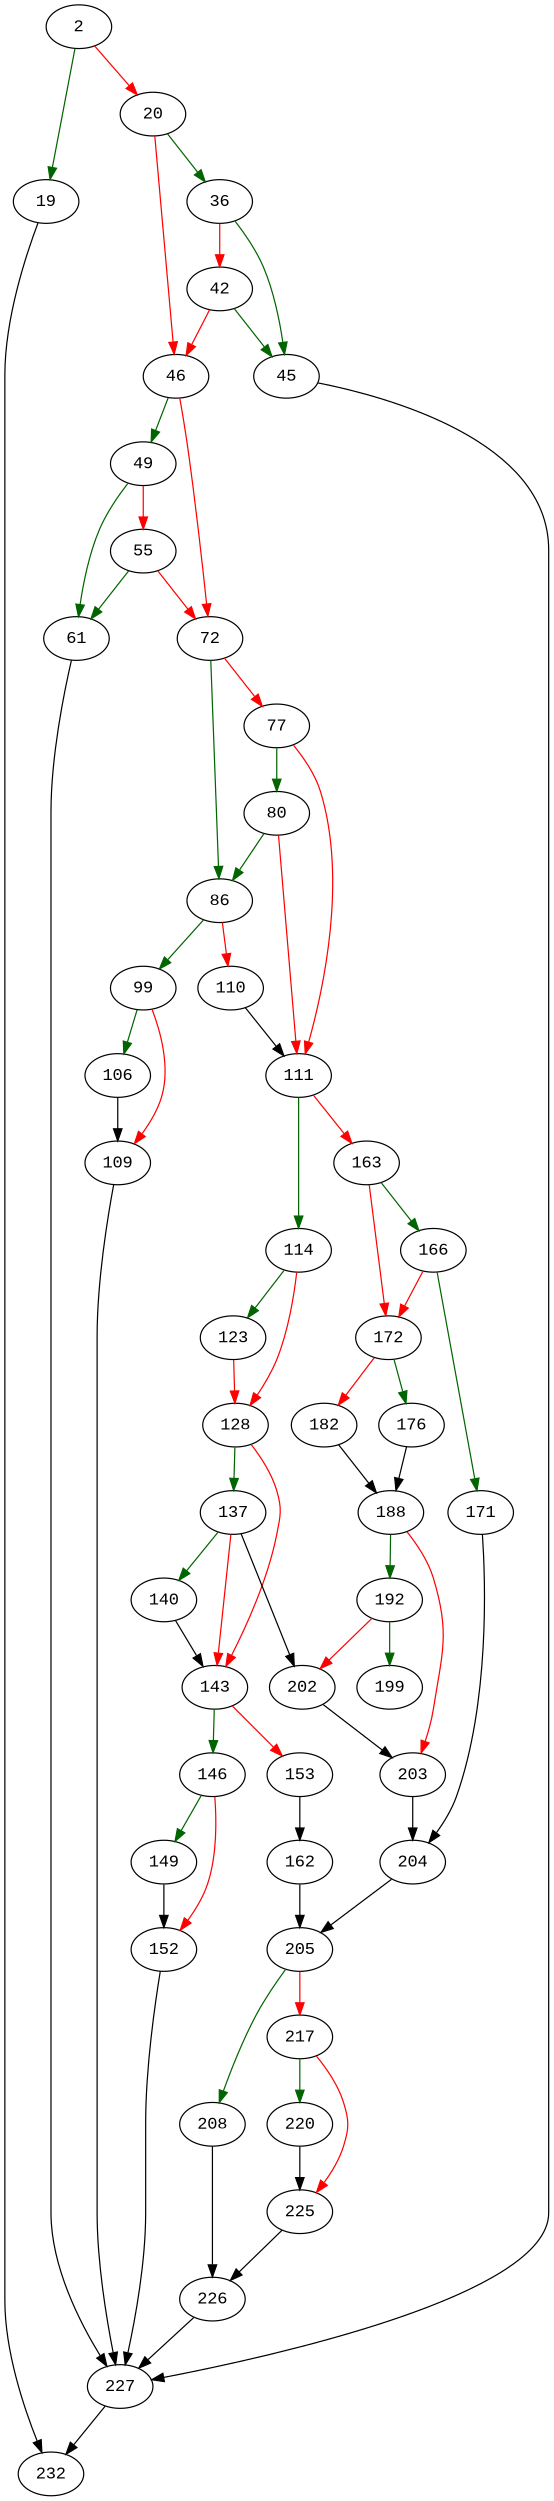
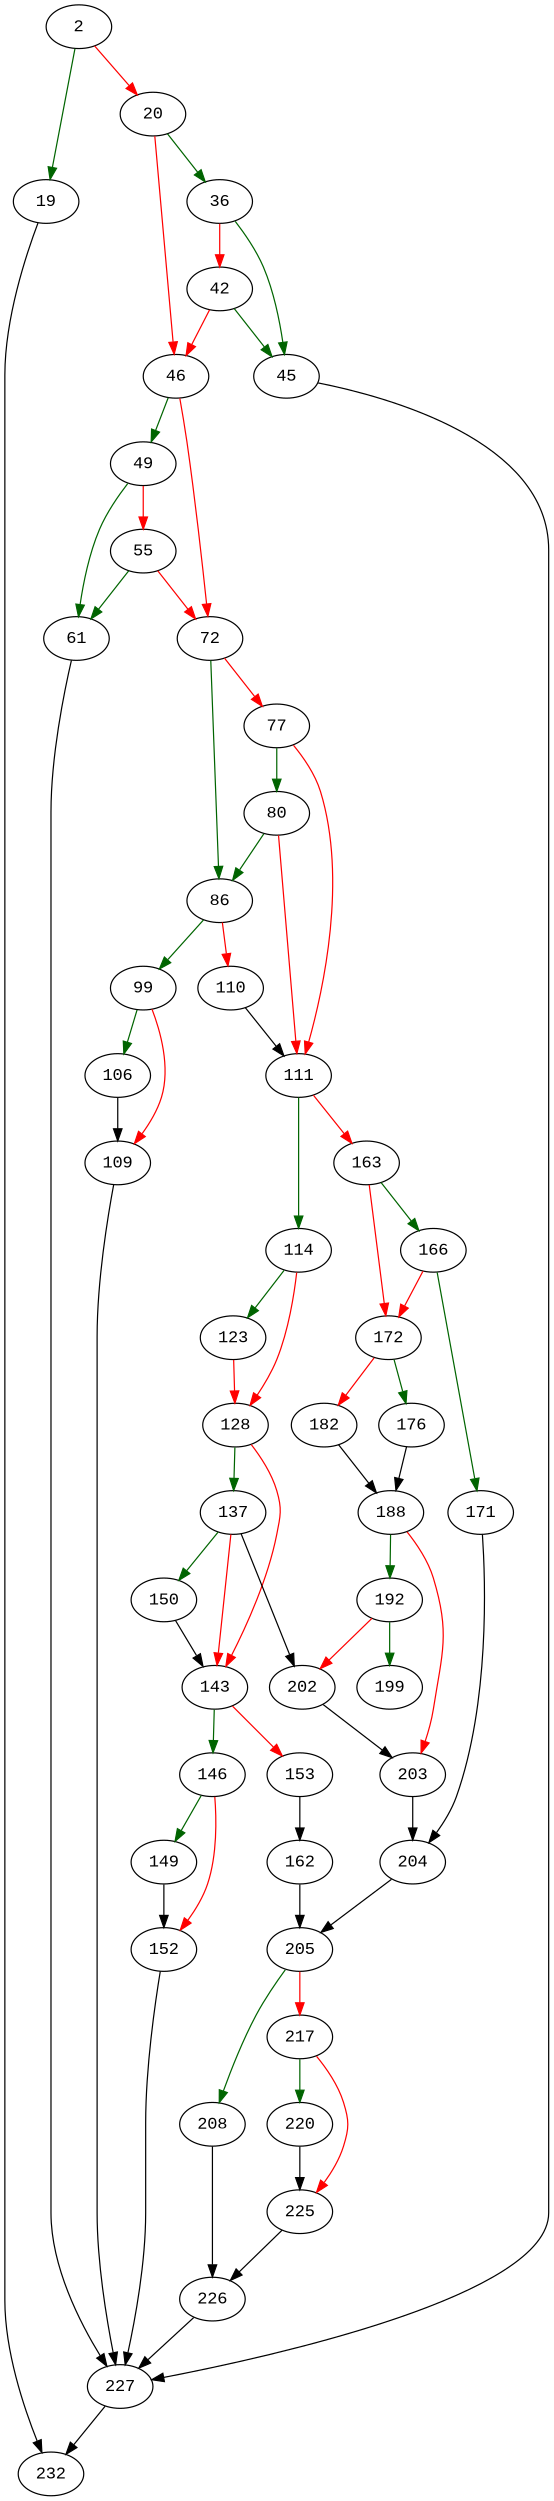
node "140": label "140" -> "150"
